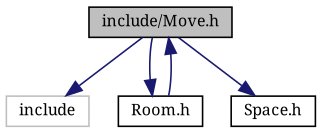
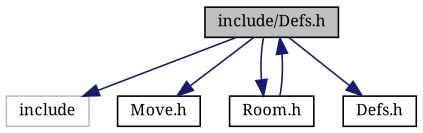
node "include/Move.h": label "include/Move.h" -> "include/Defs.h"
node "Move.h": added
node "Space.h": label "Space.h" -> "Defs.h"
